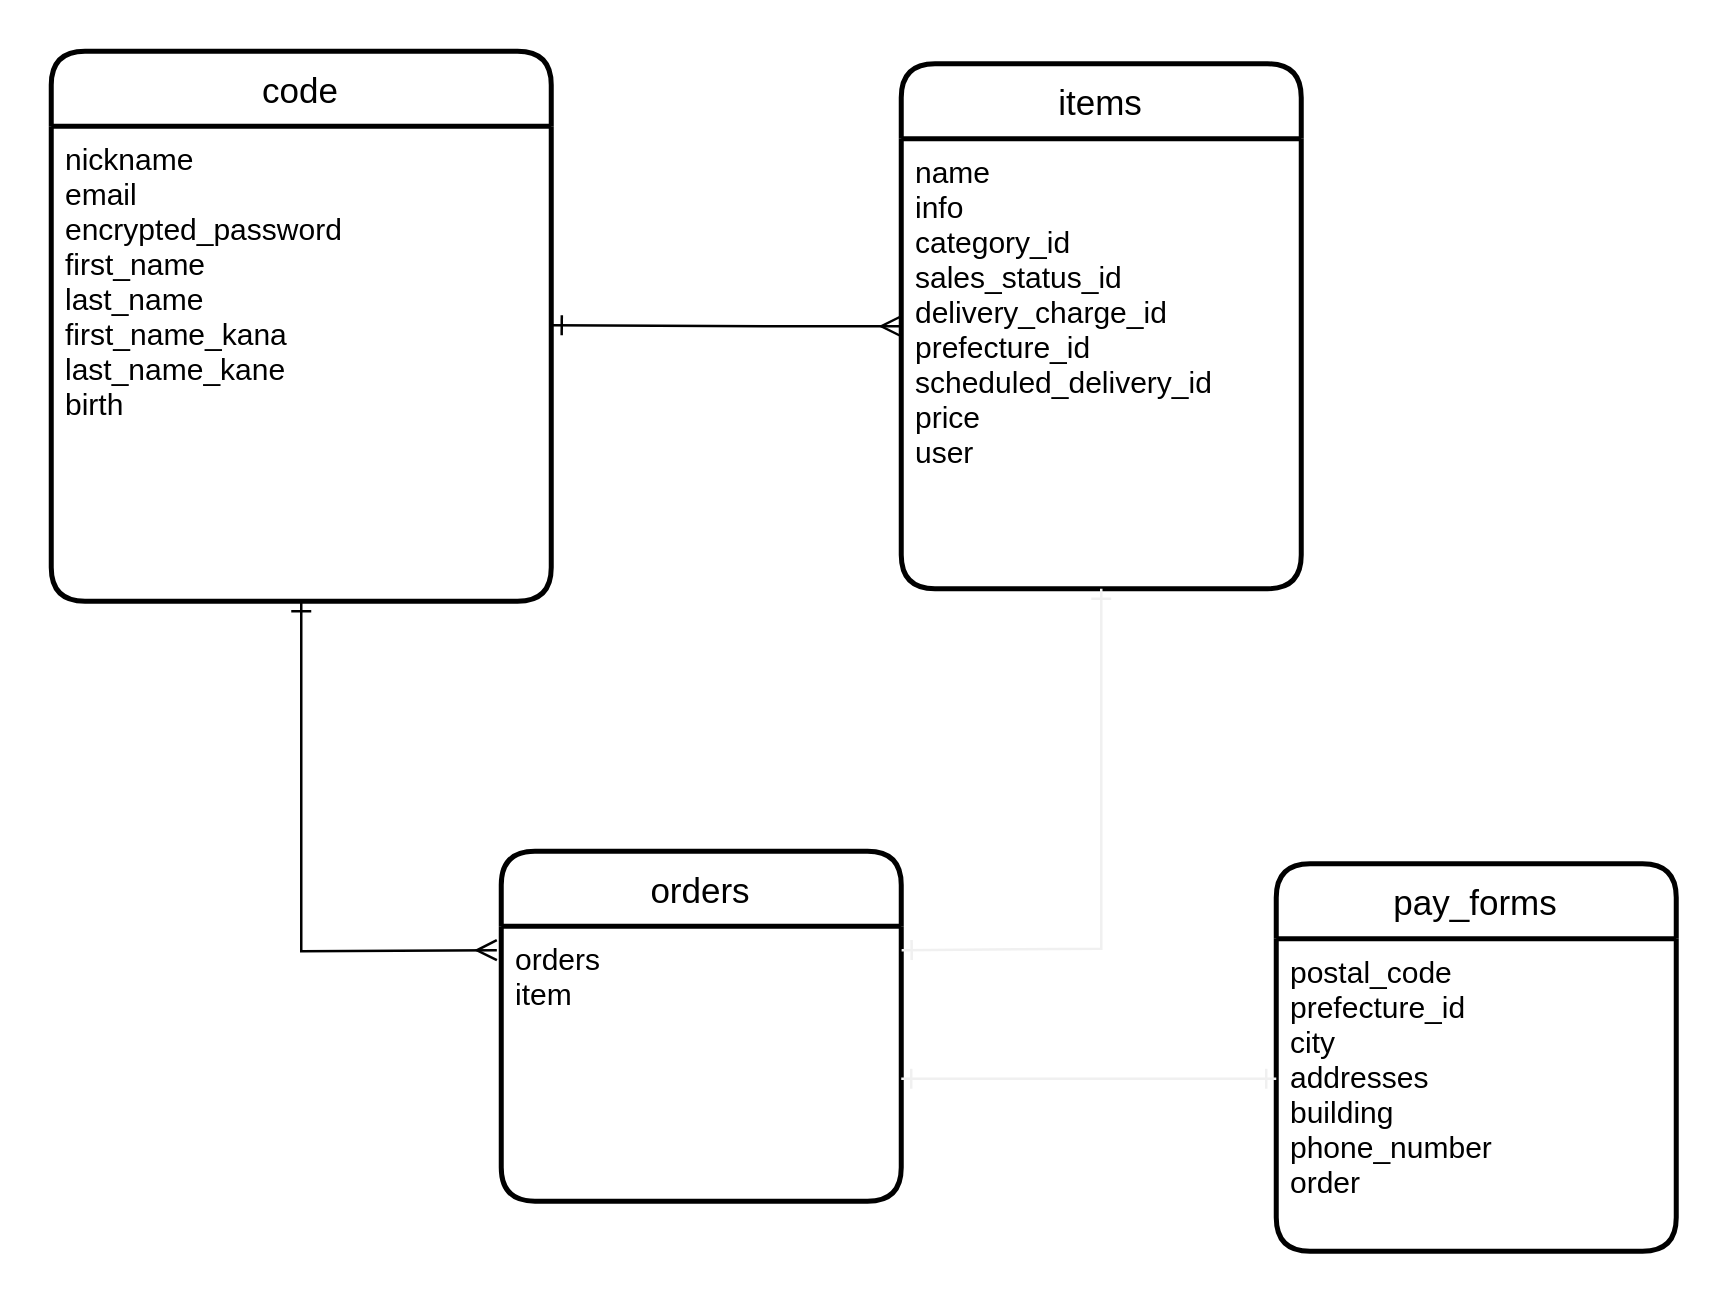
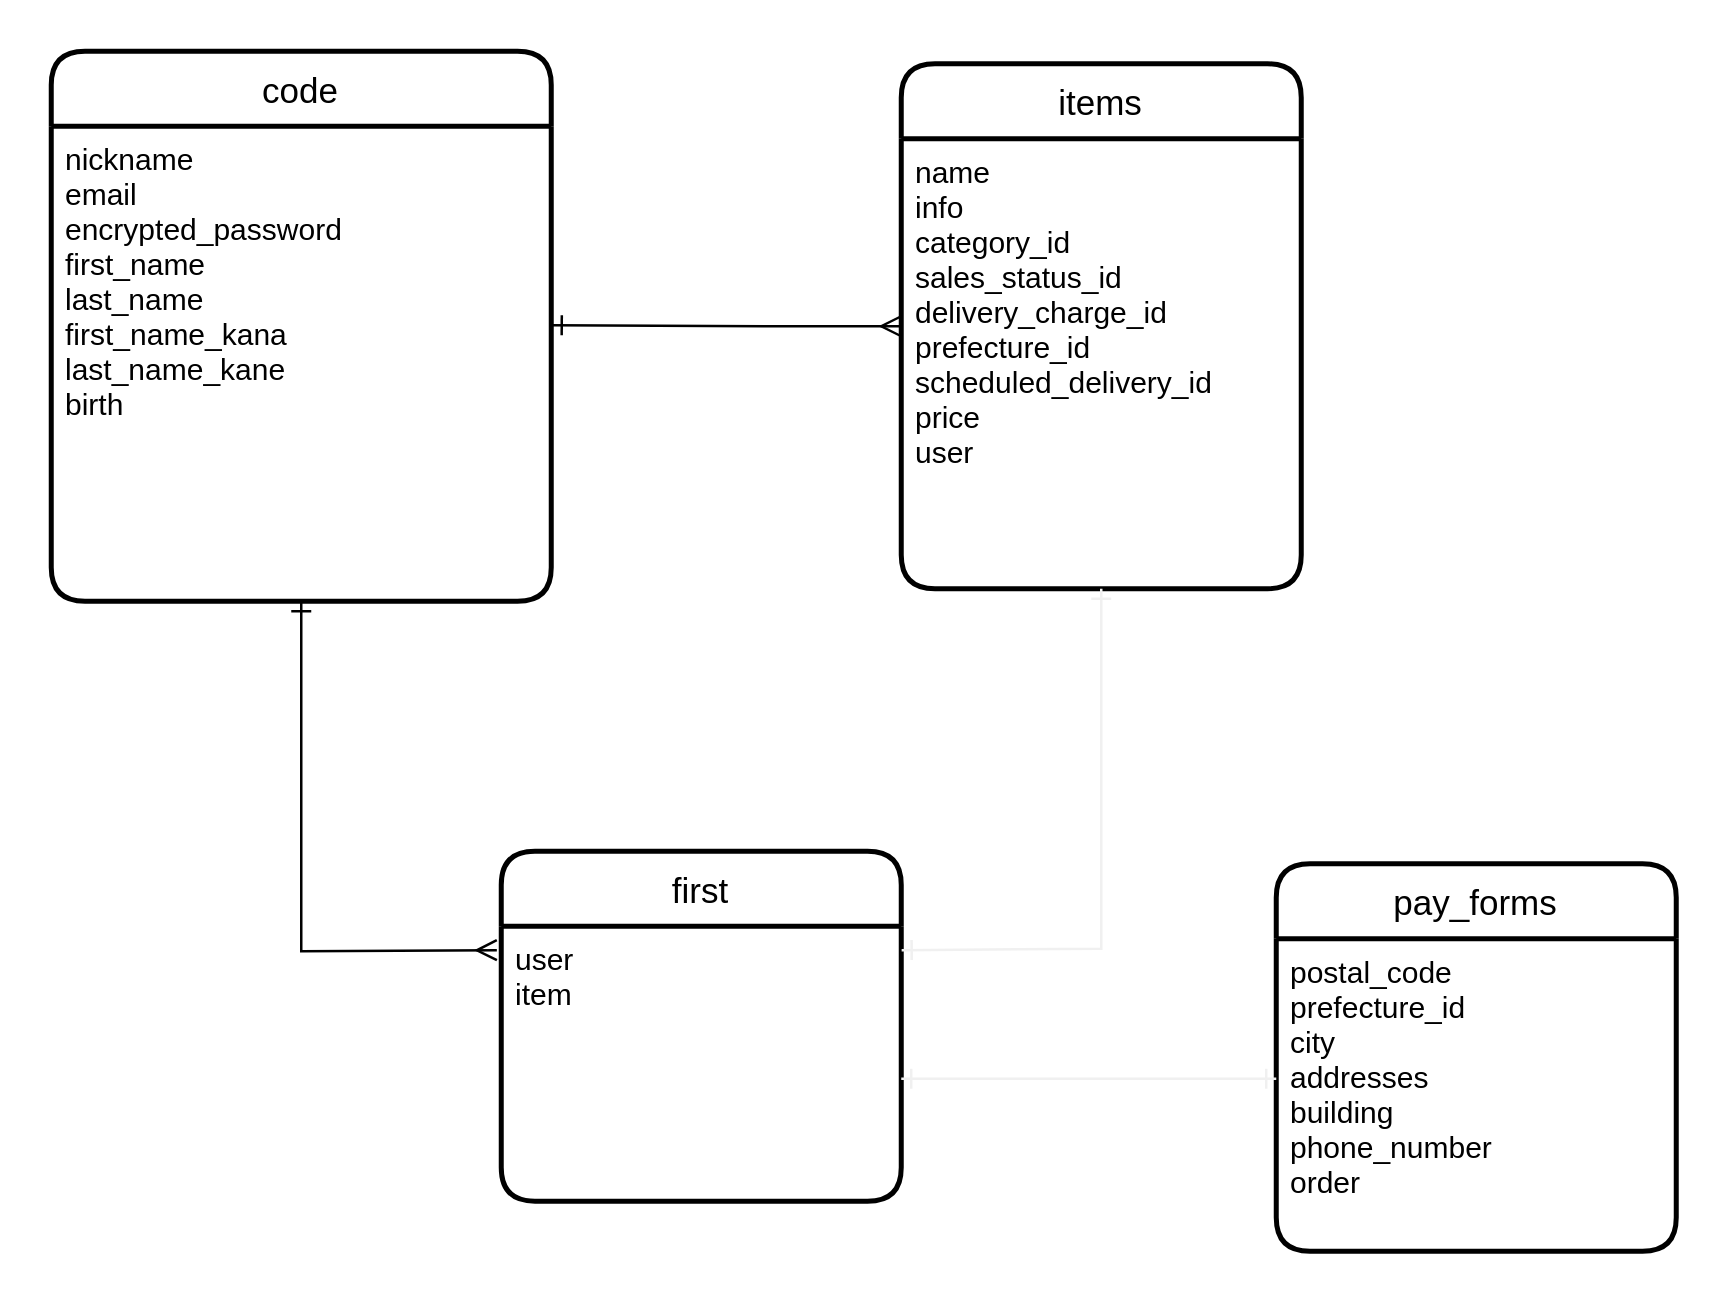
node "orders": label "orders" -> "first"
node "orders item": label "orders item" -> "user item"
